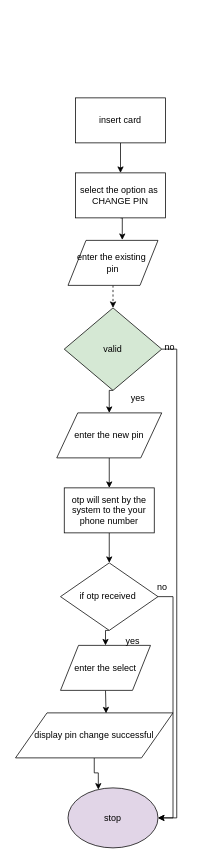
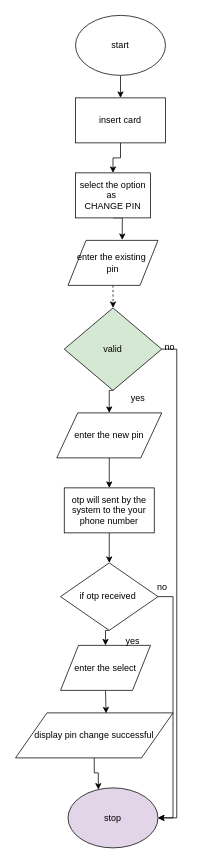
node "start": added
edge "start" -> "insert card": added
node "select the option as CHANGE PIN": size 90x45 -> 75x45
